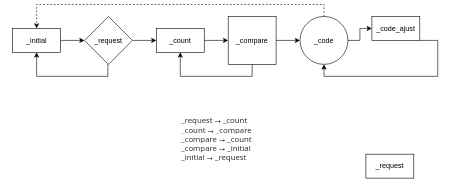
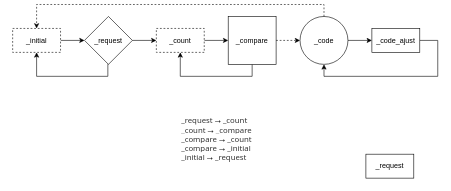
node "_code_ajust": moved (396, 29) -> (396, 41)
node "_initial": style solid -> dashed
node "_count": style solid -> dashed
edge "_compare" -> "_code": style solid -> dashed
